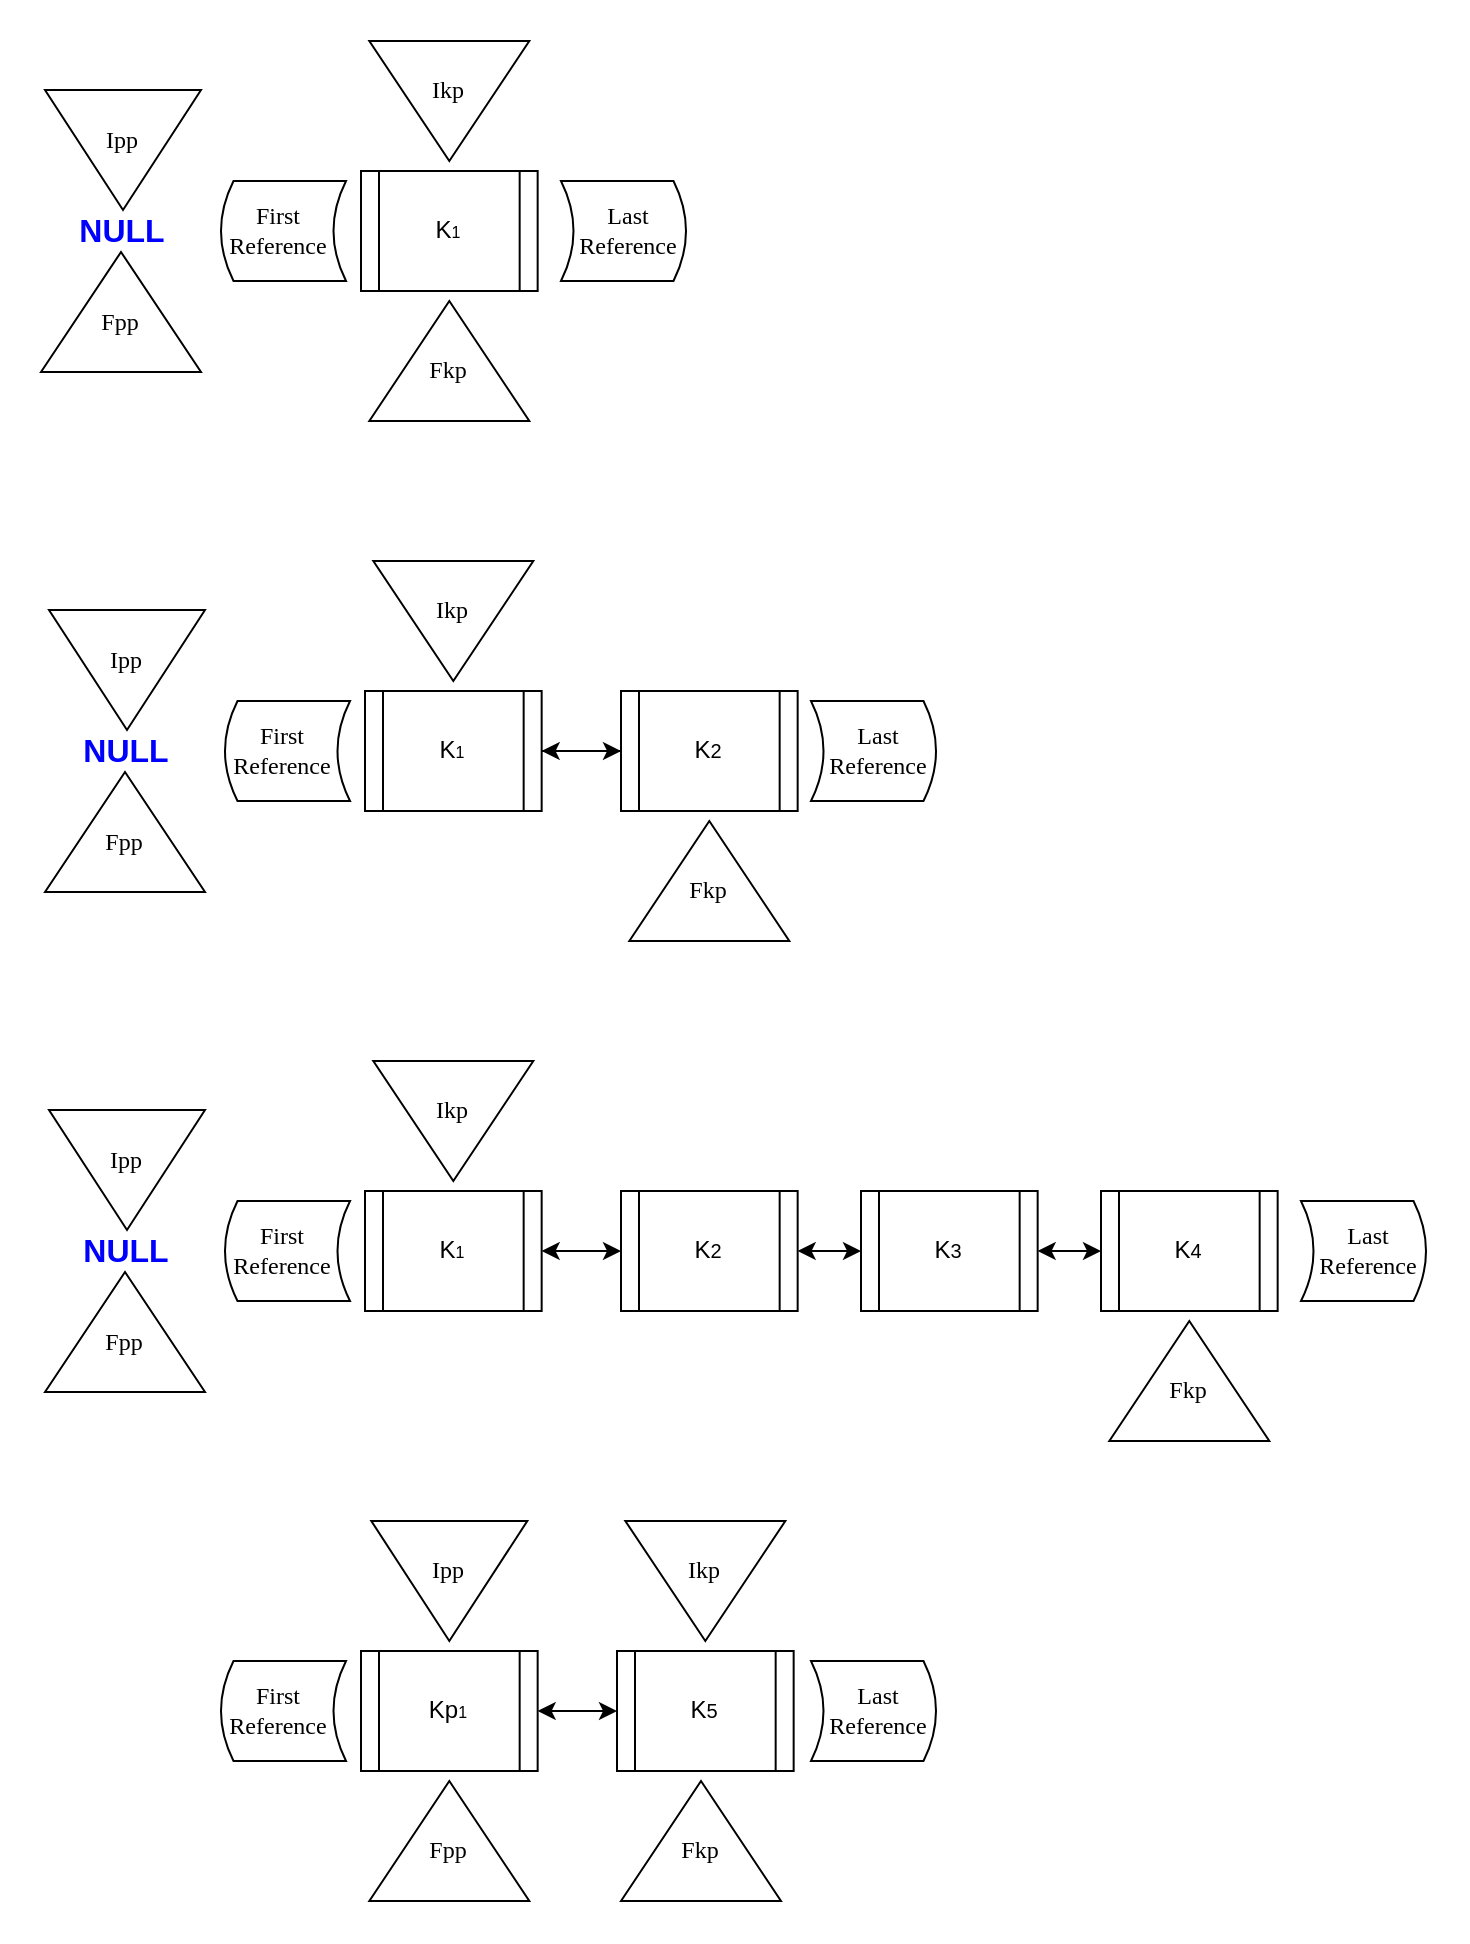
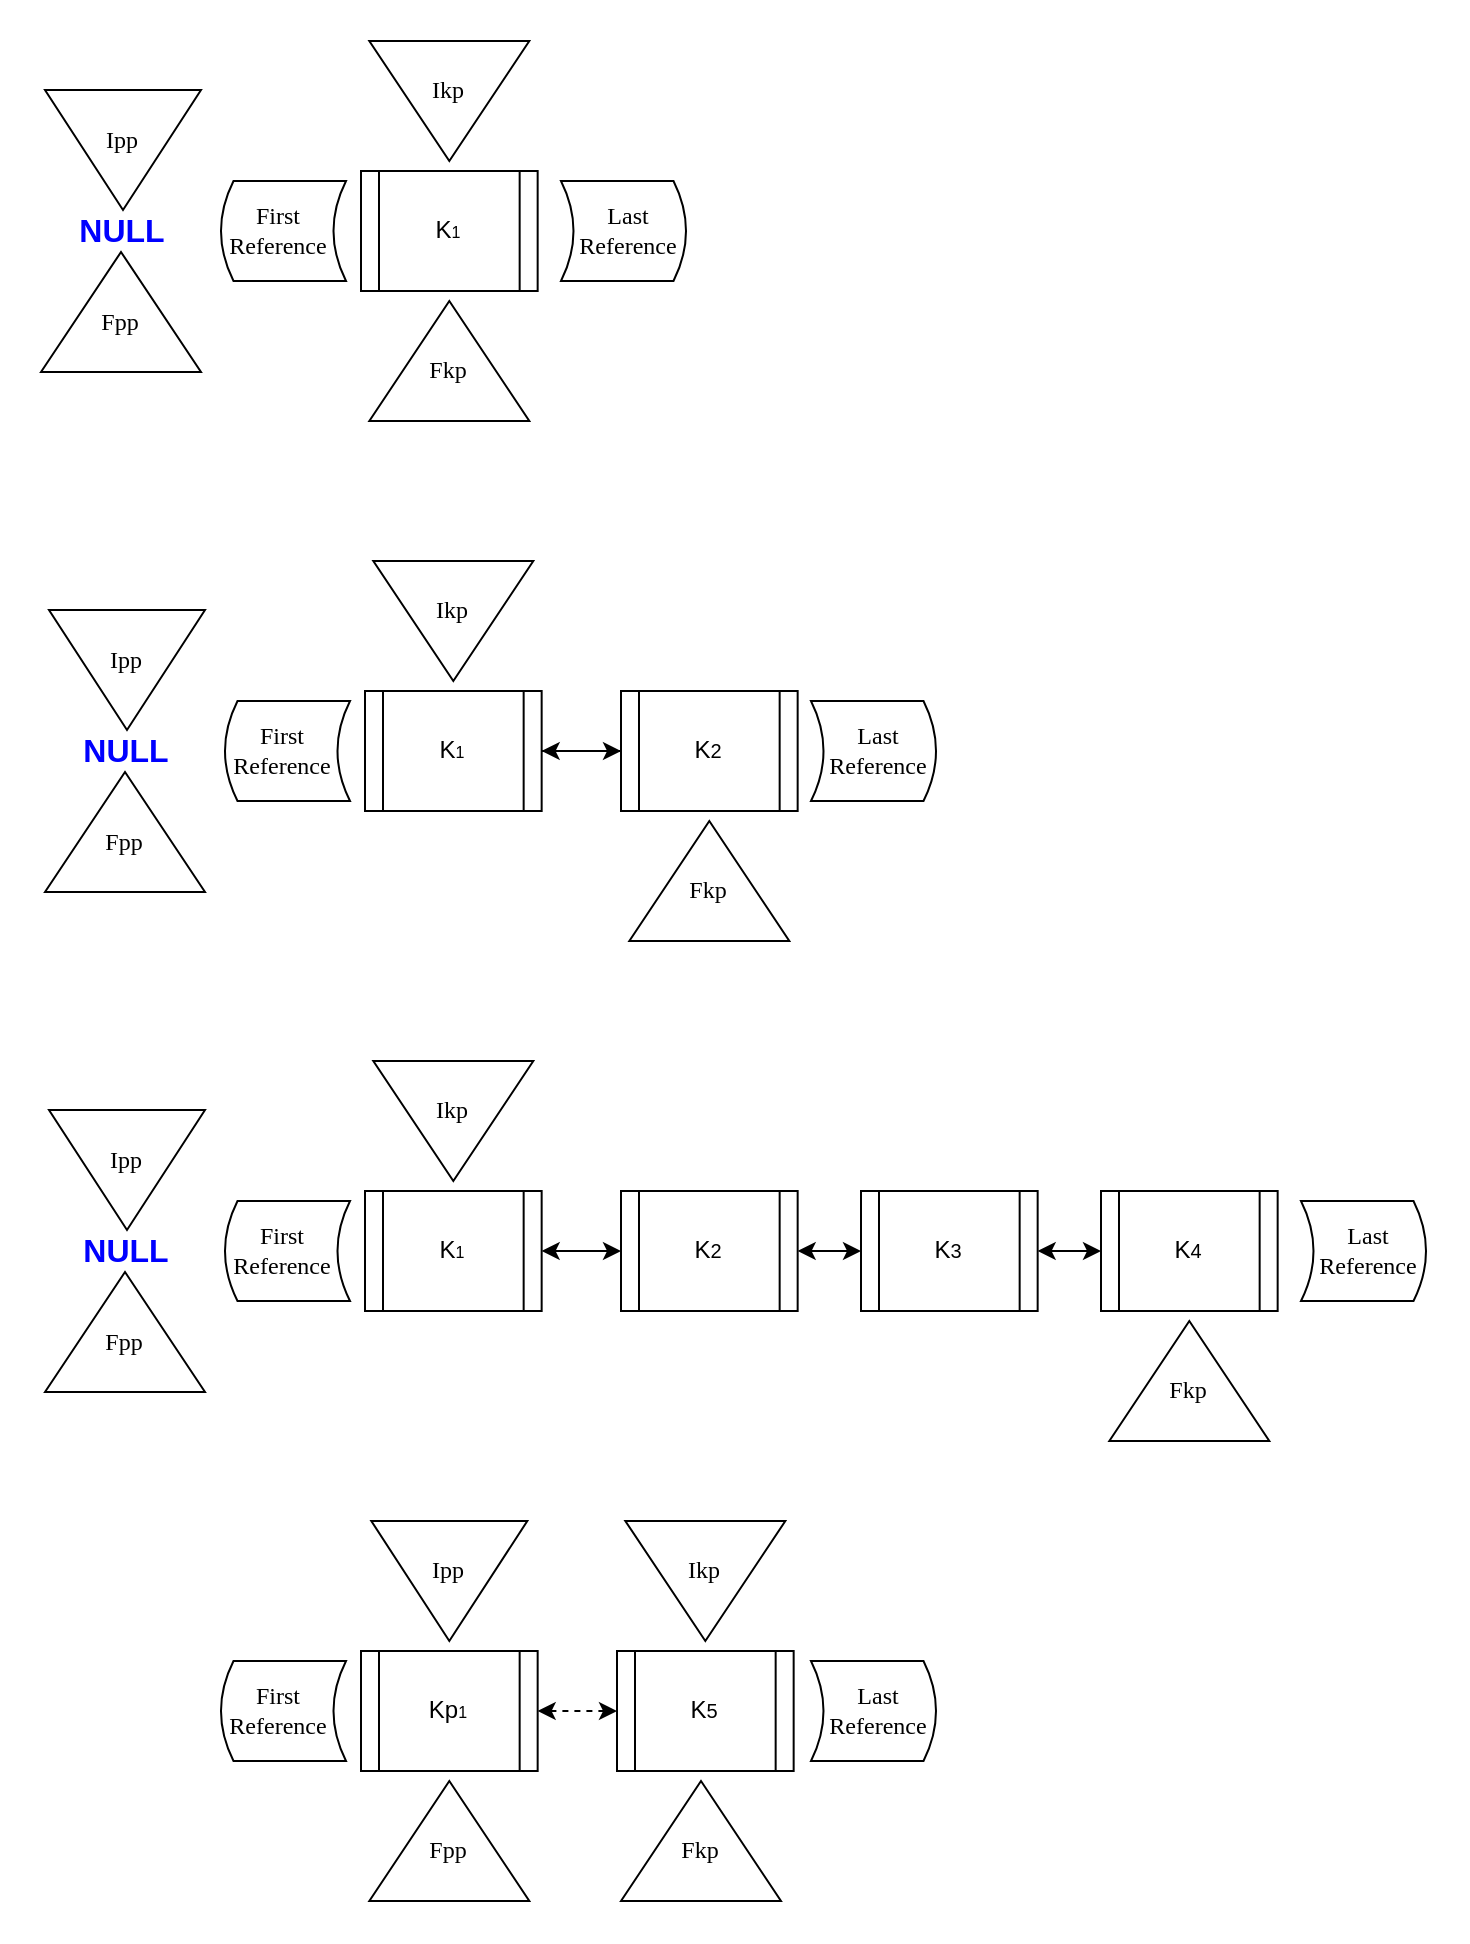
edge "Kp1" -- "K5": style solid -> dashed
